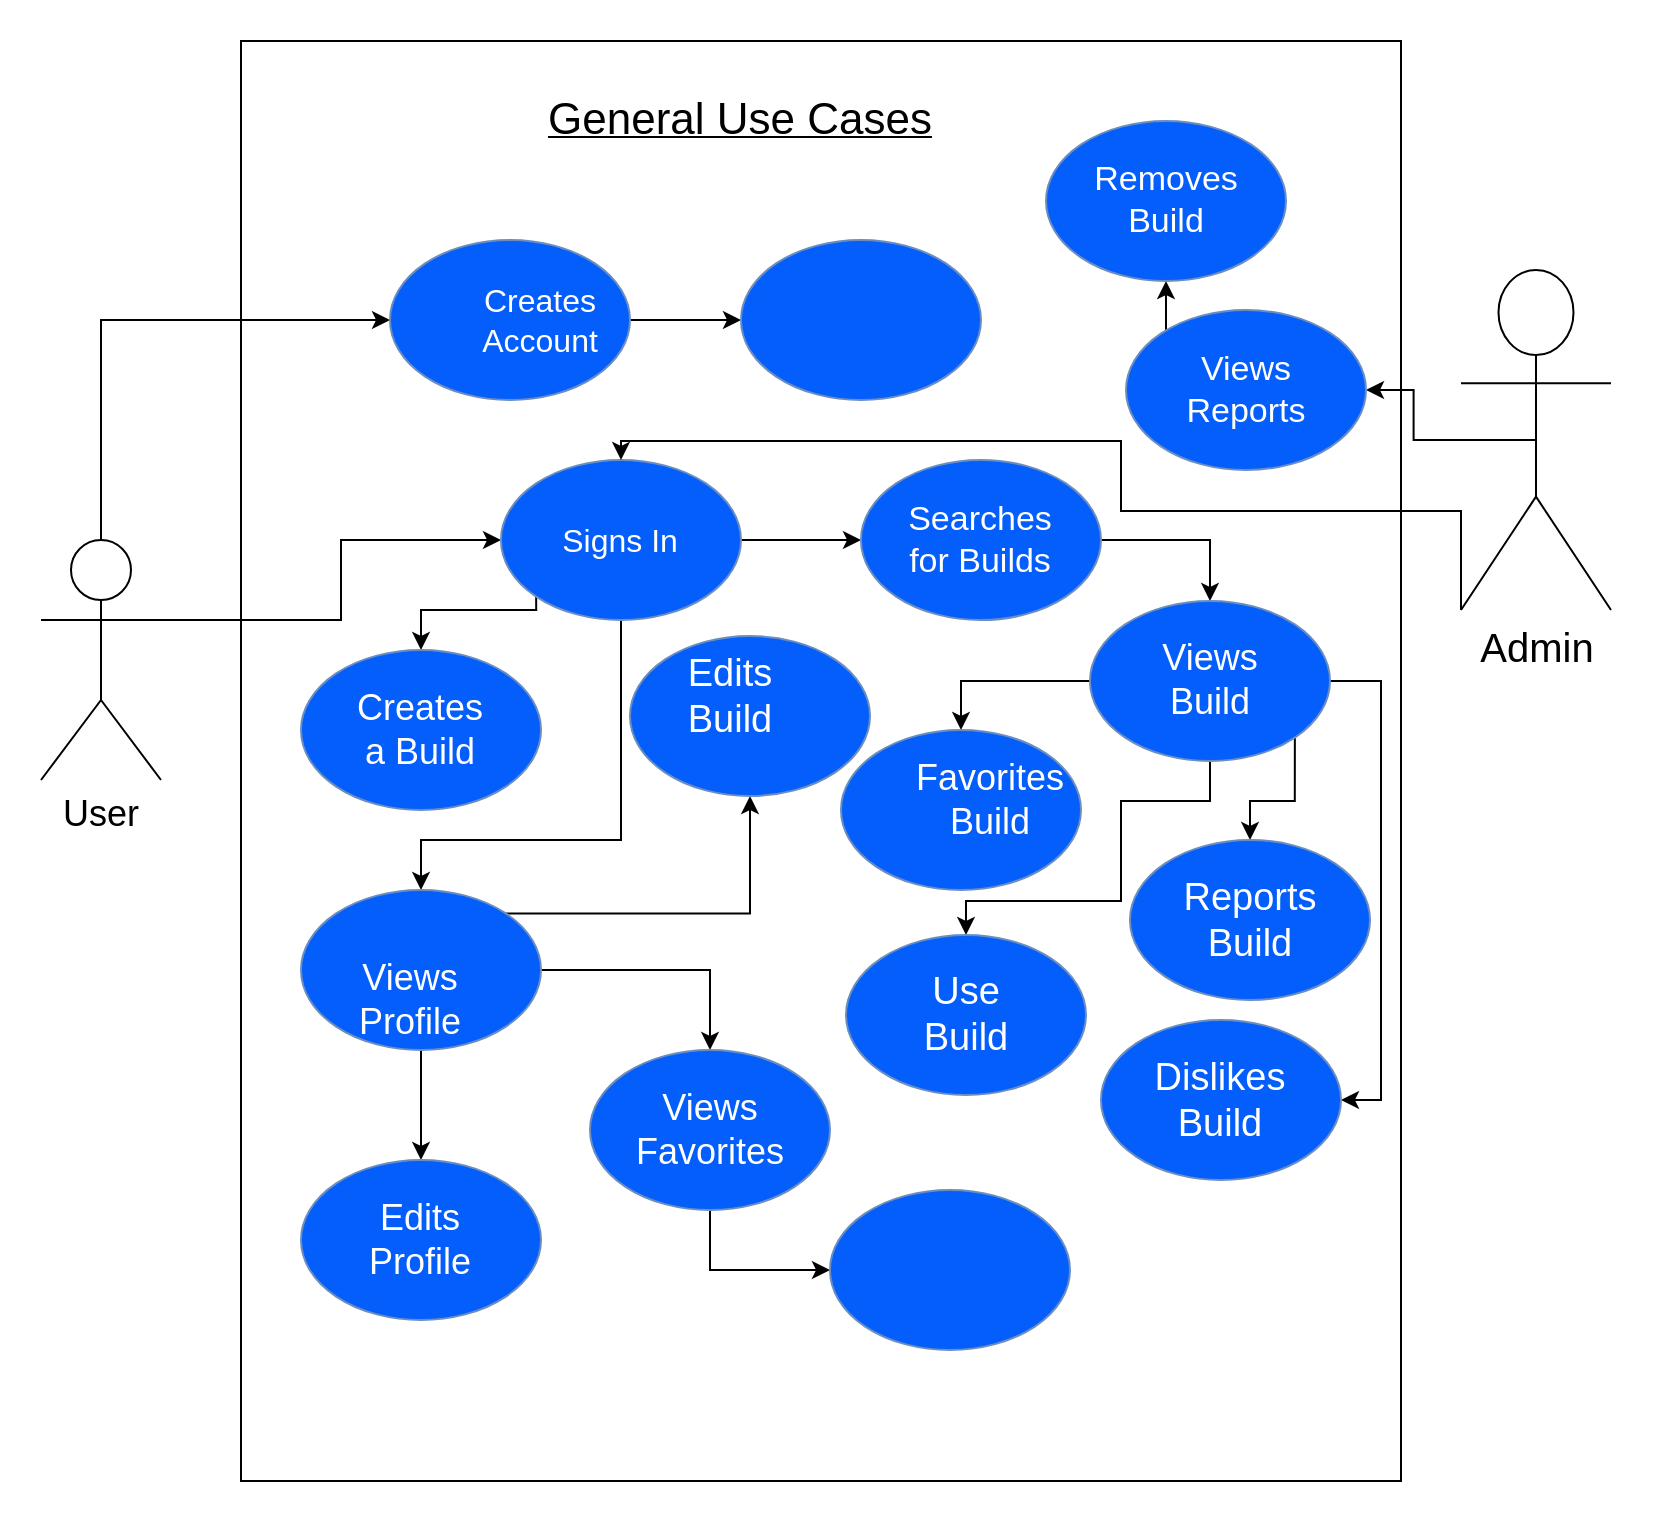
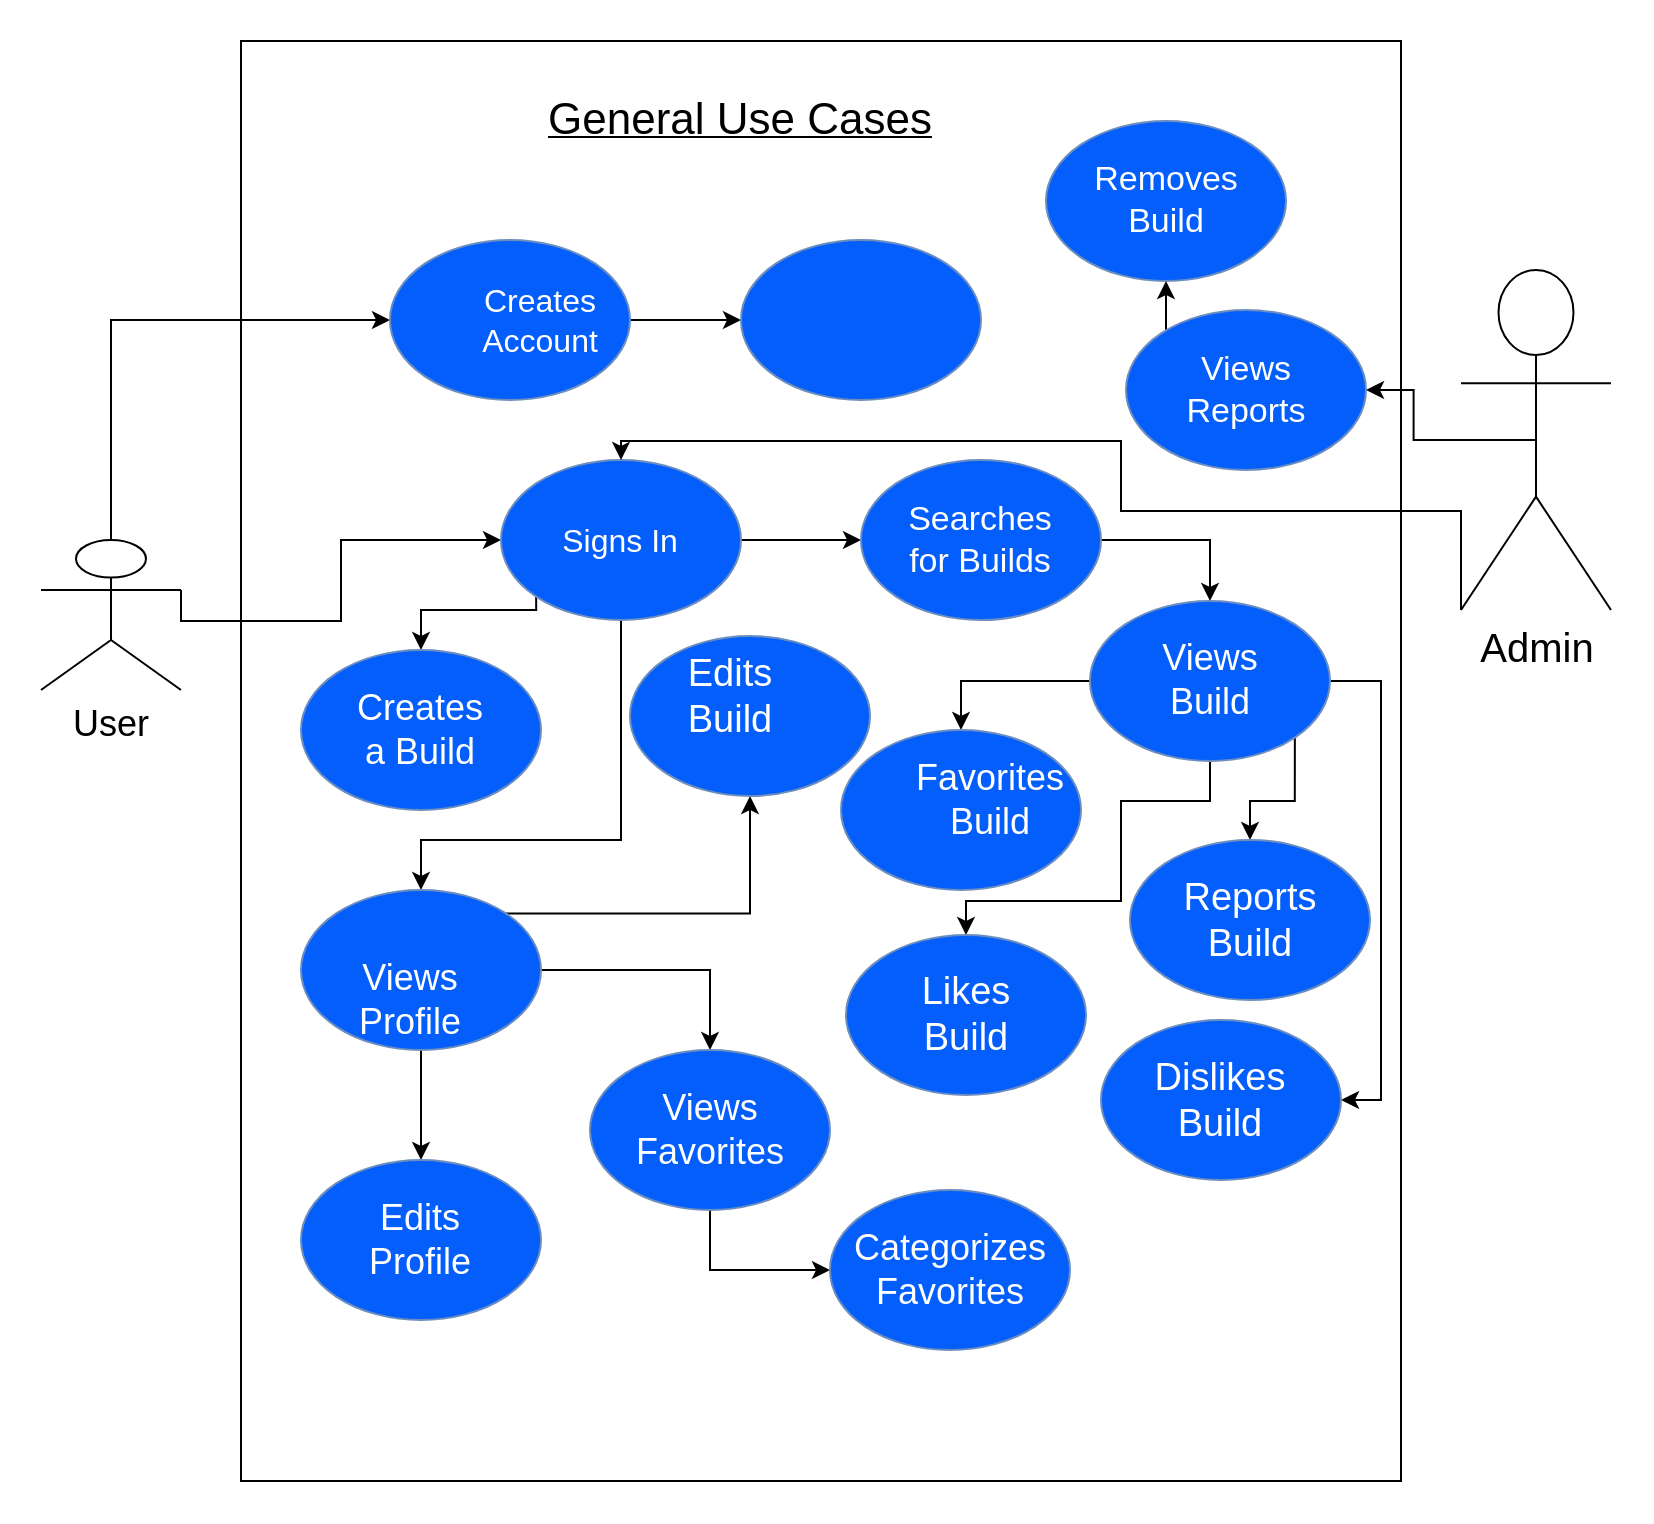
node "User": size 120x240 -> 140x150
node "Use Build": label "Use Build" -> "Likes Build"
node "Categorizes Favorites": added
